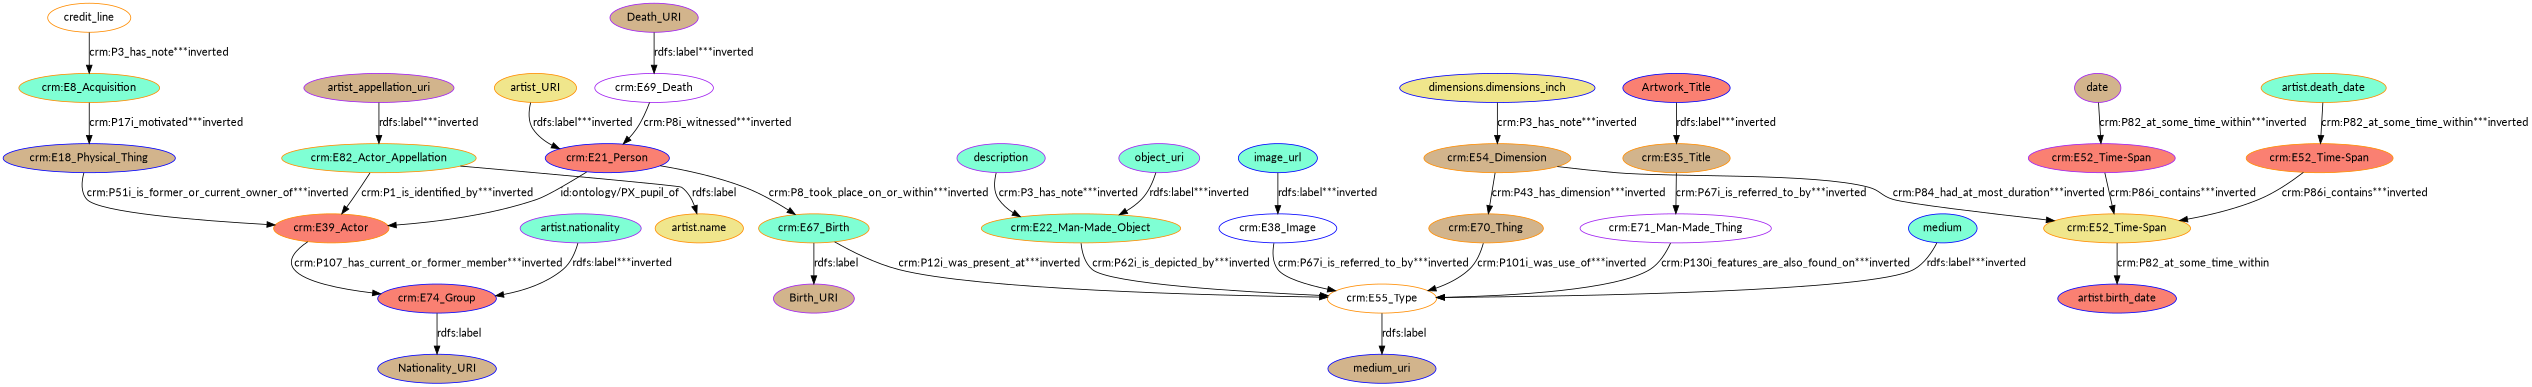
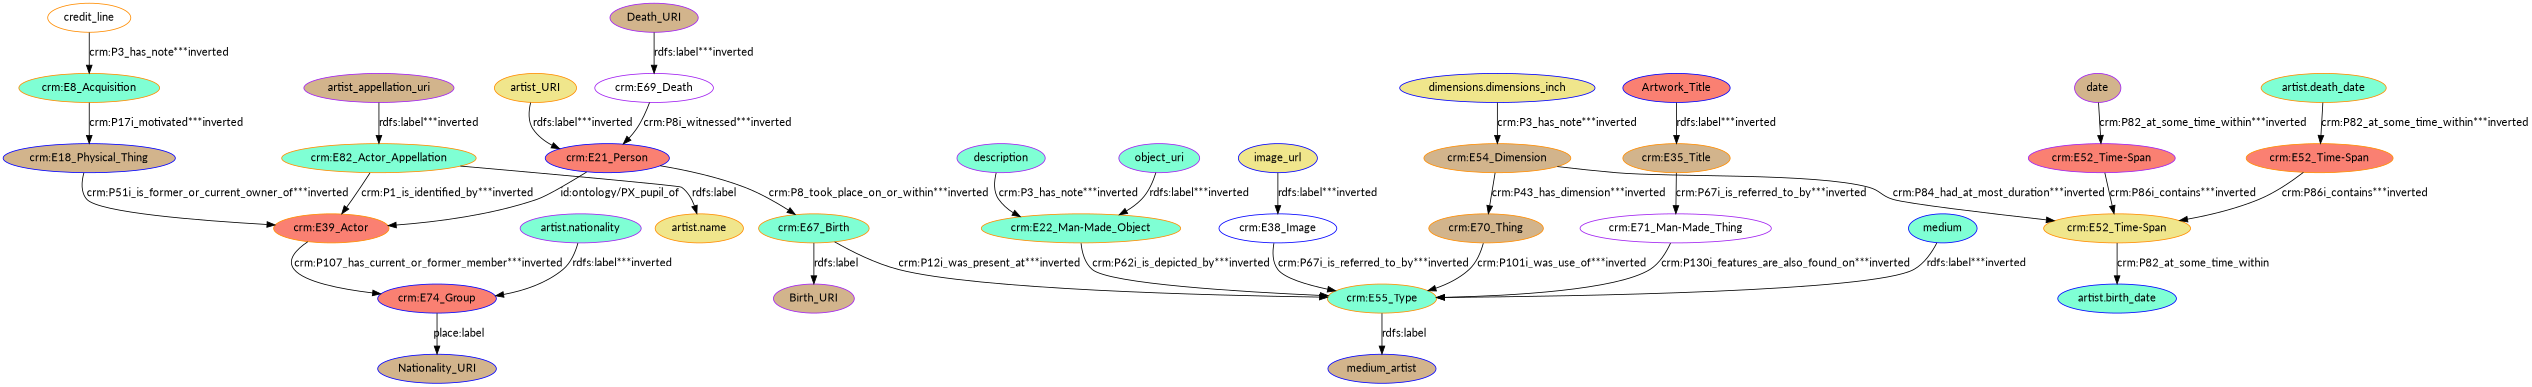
node "image_url": fillcolor aquamarine -> khaki
node "crm:E55_Type": fillcolor white -> aquamarine
node "artist.birth_date": fillcolor salmon -> aquamarine
edge "crm:E74_Group" -> "Nationality_URI": label "rdfs:label" -> "place:label"
node "medium_uri": label "medium_uri" -> "medium_artist"
